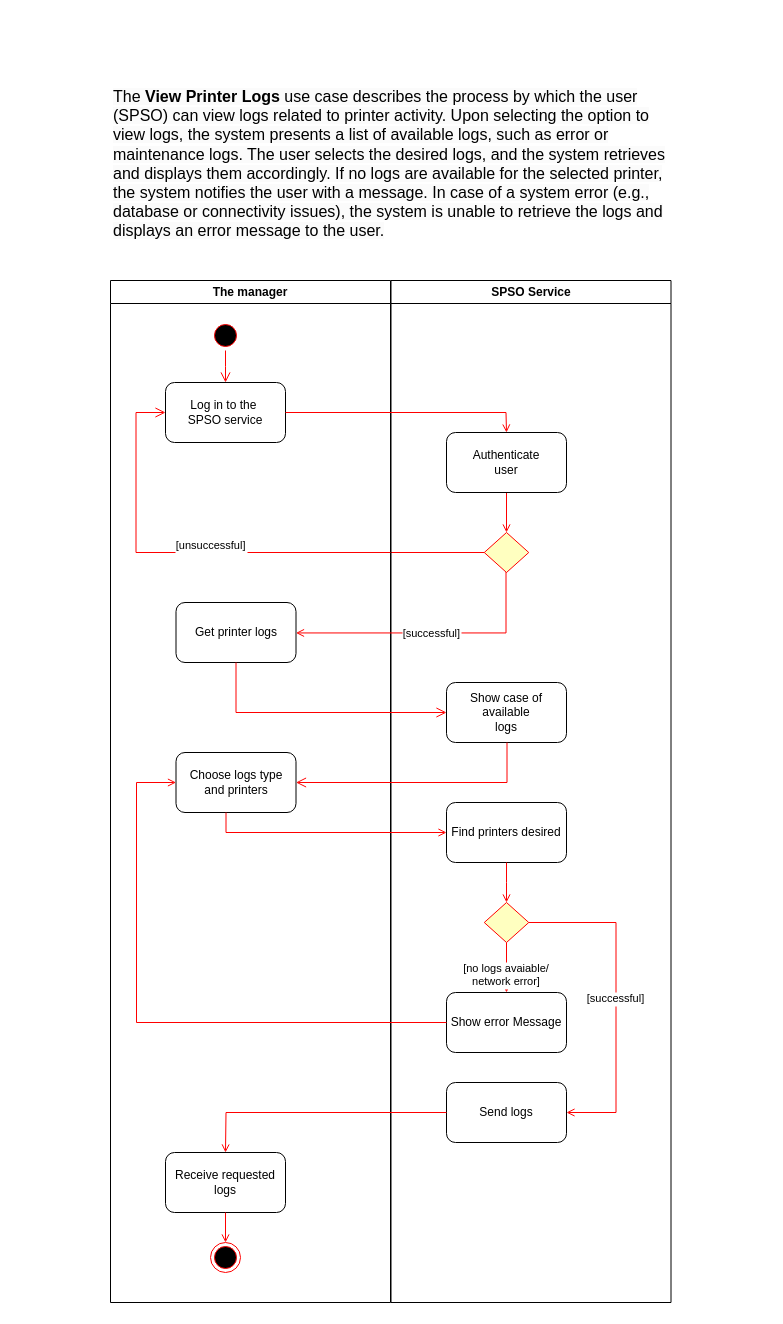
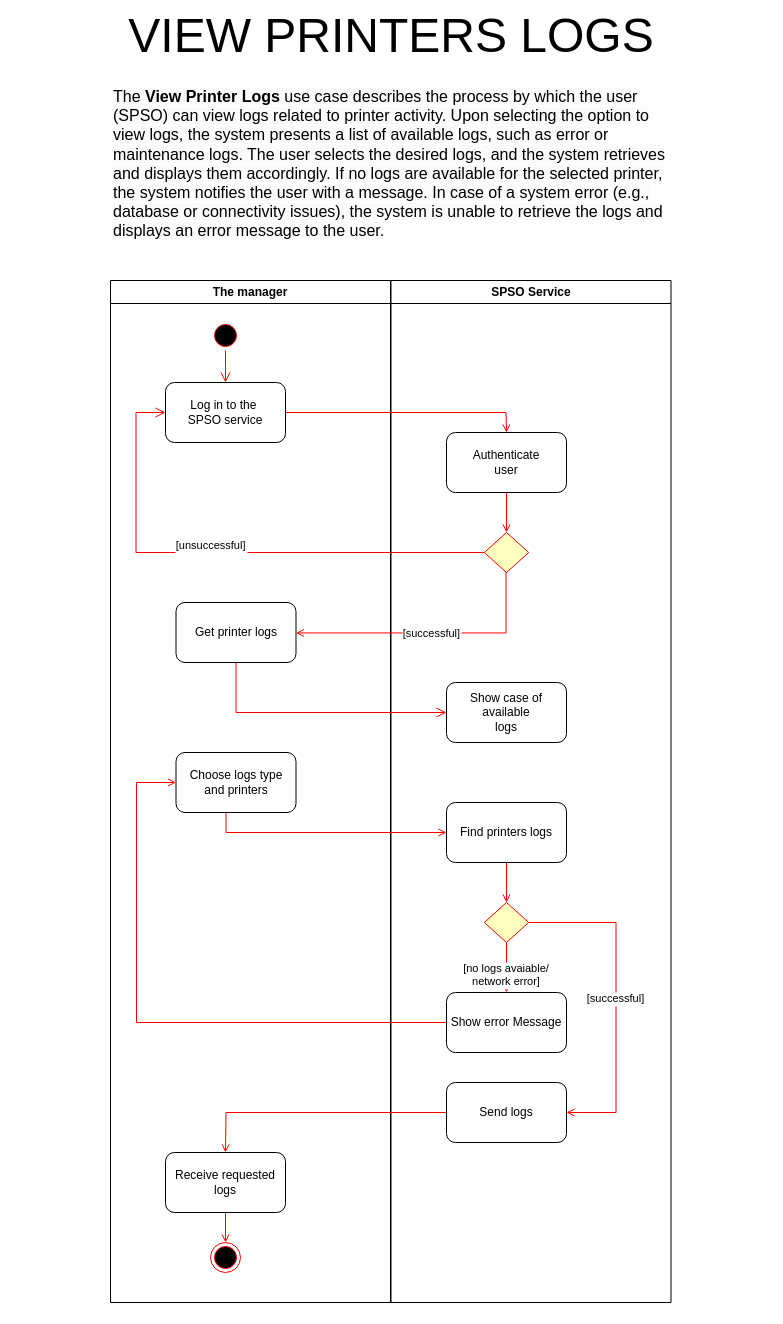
node "VIEW PRINTERS LOGS": added
edge "Show case of available logs" -> "Choose logs type and printers": removed
node "Find printers desired": label "Find printers desired" -> "Find printers logs"
